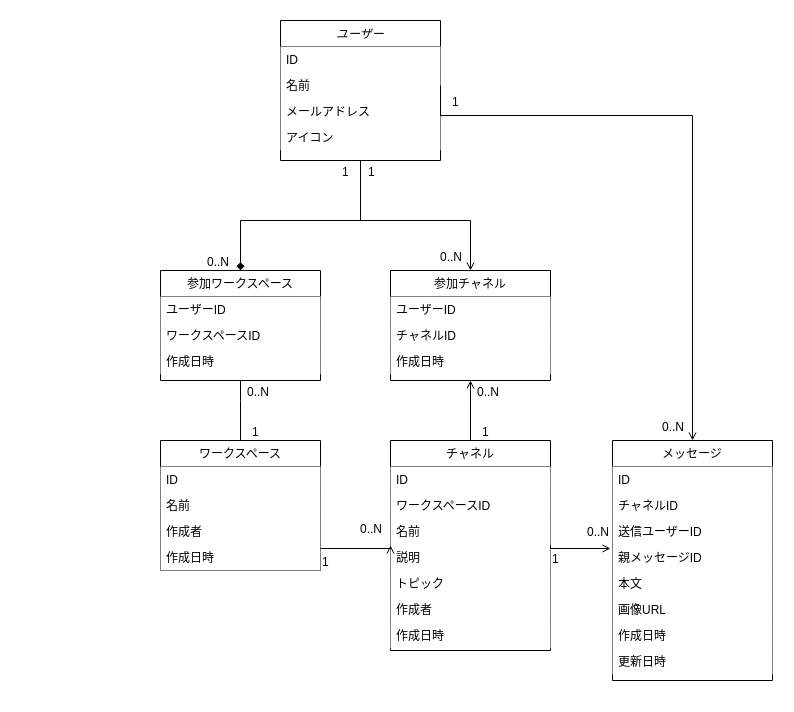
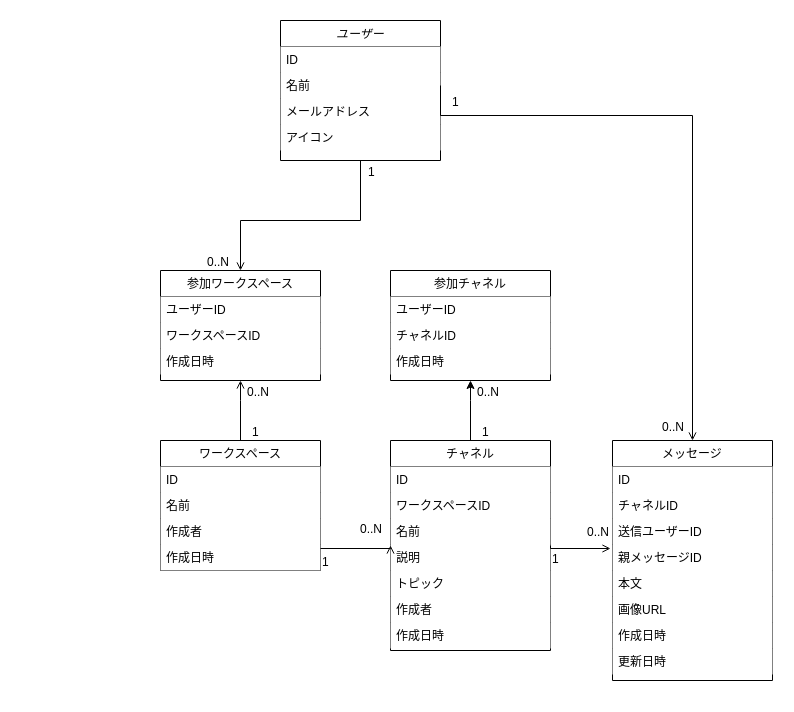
edge "ユーザー" -> "参加チャネル": removed, labels "1", "0..N"
edge "ユーザー" -> "参加ワークスペース": arrowhead diamond -> open
edge "参加ワークスペース" -- "ワークスペース": arrowhead none -> open
edge "チャネル" -> "参加チャネル": arrowhead open -> classic
